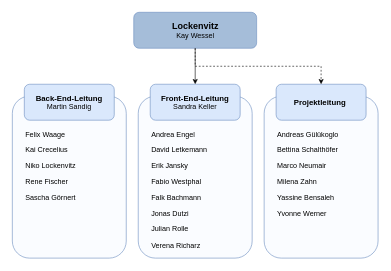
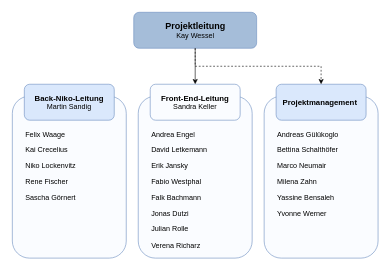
node "Lockenvitz Kay Wessel": label "Lockenvitz Kay Wessel" -> "Projektleitung Kay Wessel"
node "Back-End-Leitung Martin Sandig": label "Back-End-Leitung Martin Sandig" -> "Back-Niko-Leitung Martin Sandig"
node "Front-End-Leitung Sandra Keller": fillcolor #dae8fc -> #fafcff
node "Projektleitung": label "Projektleitung" -> "Projektmanagement"
